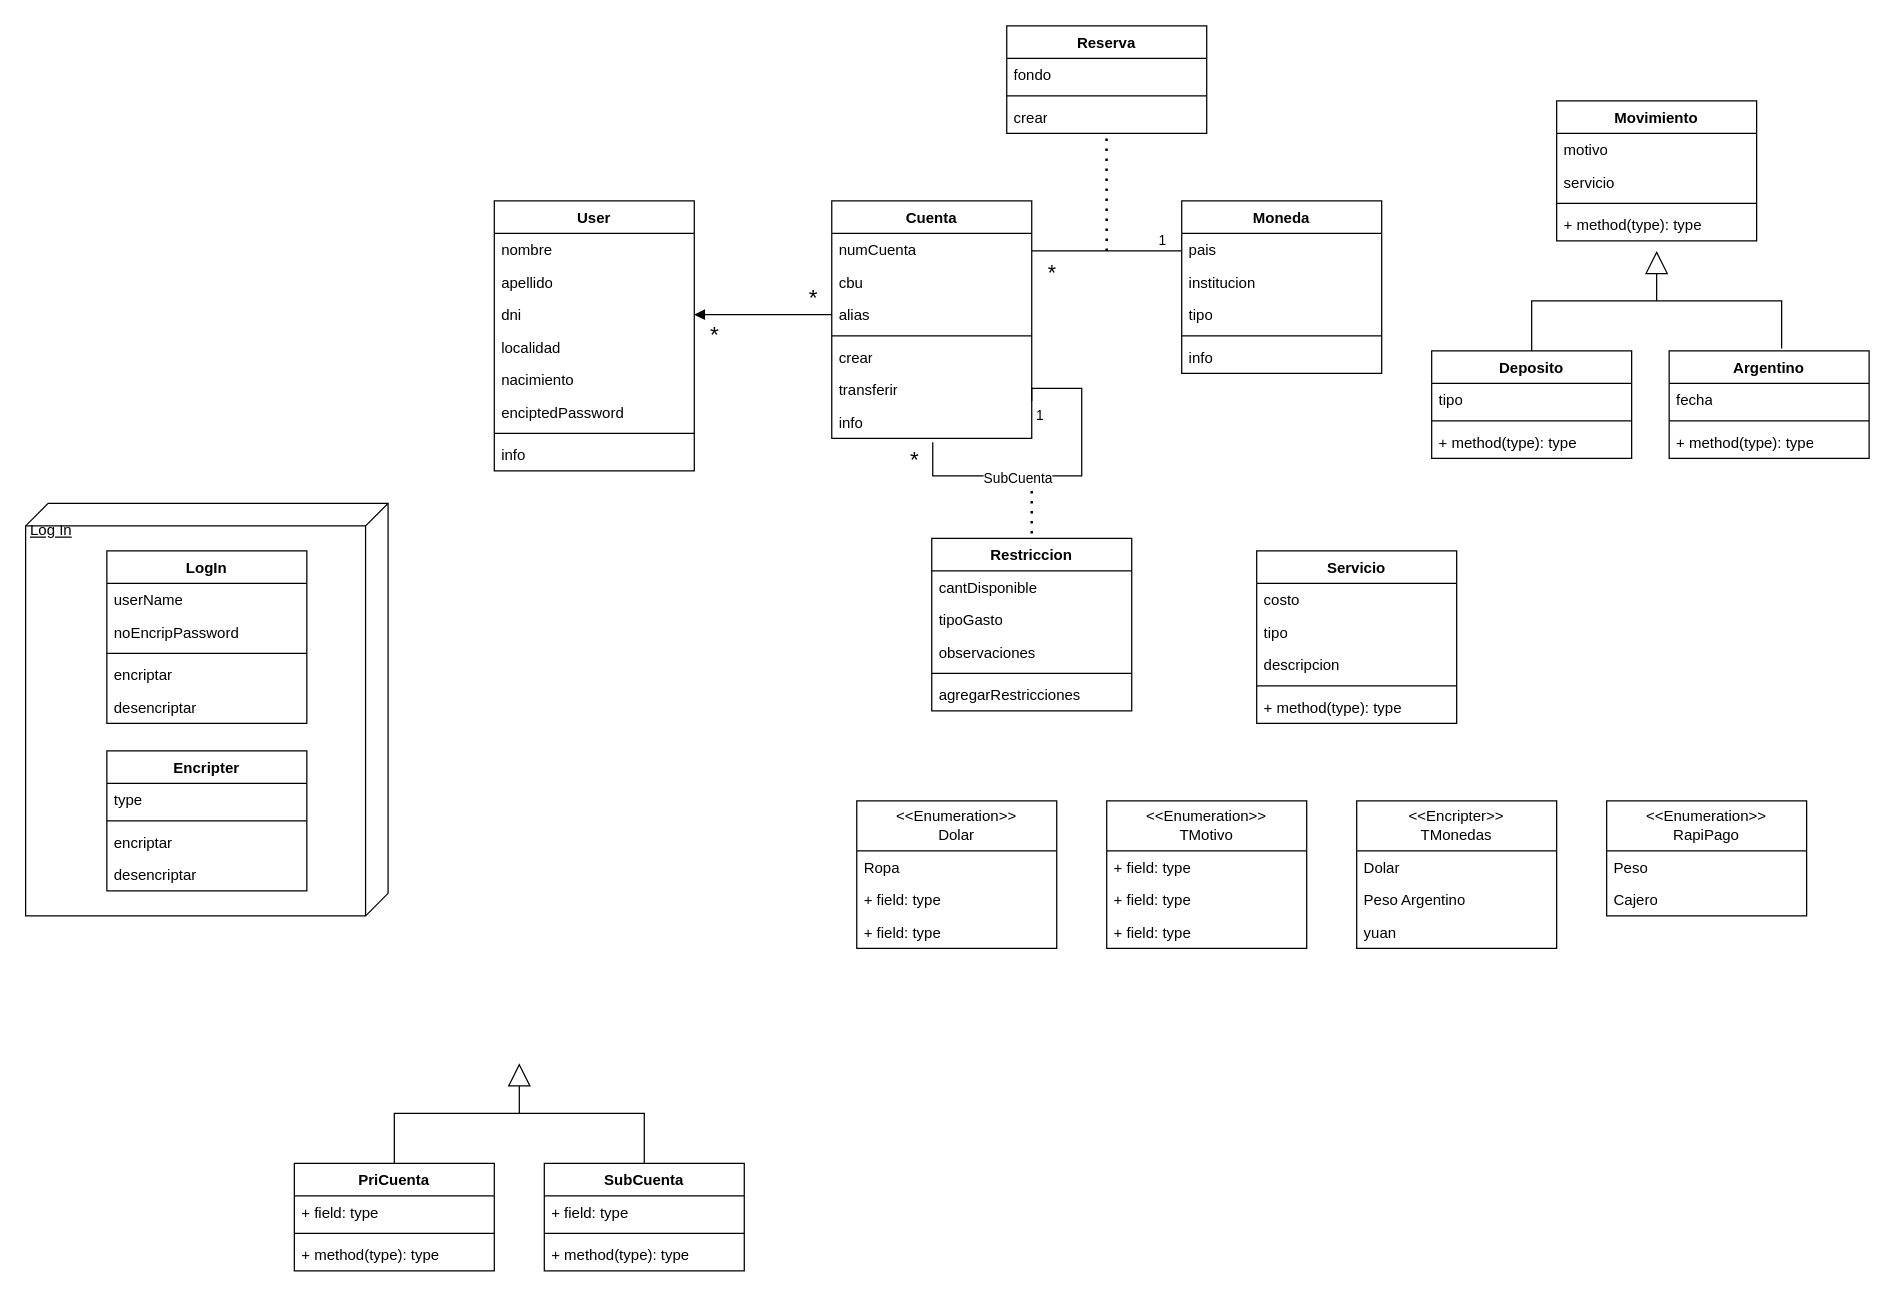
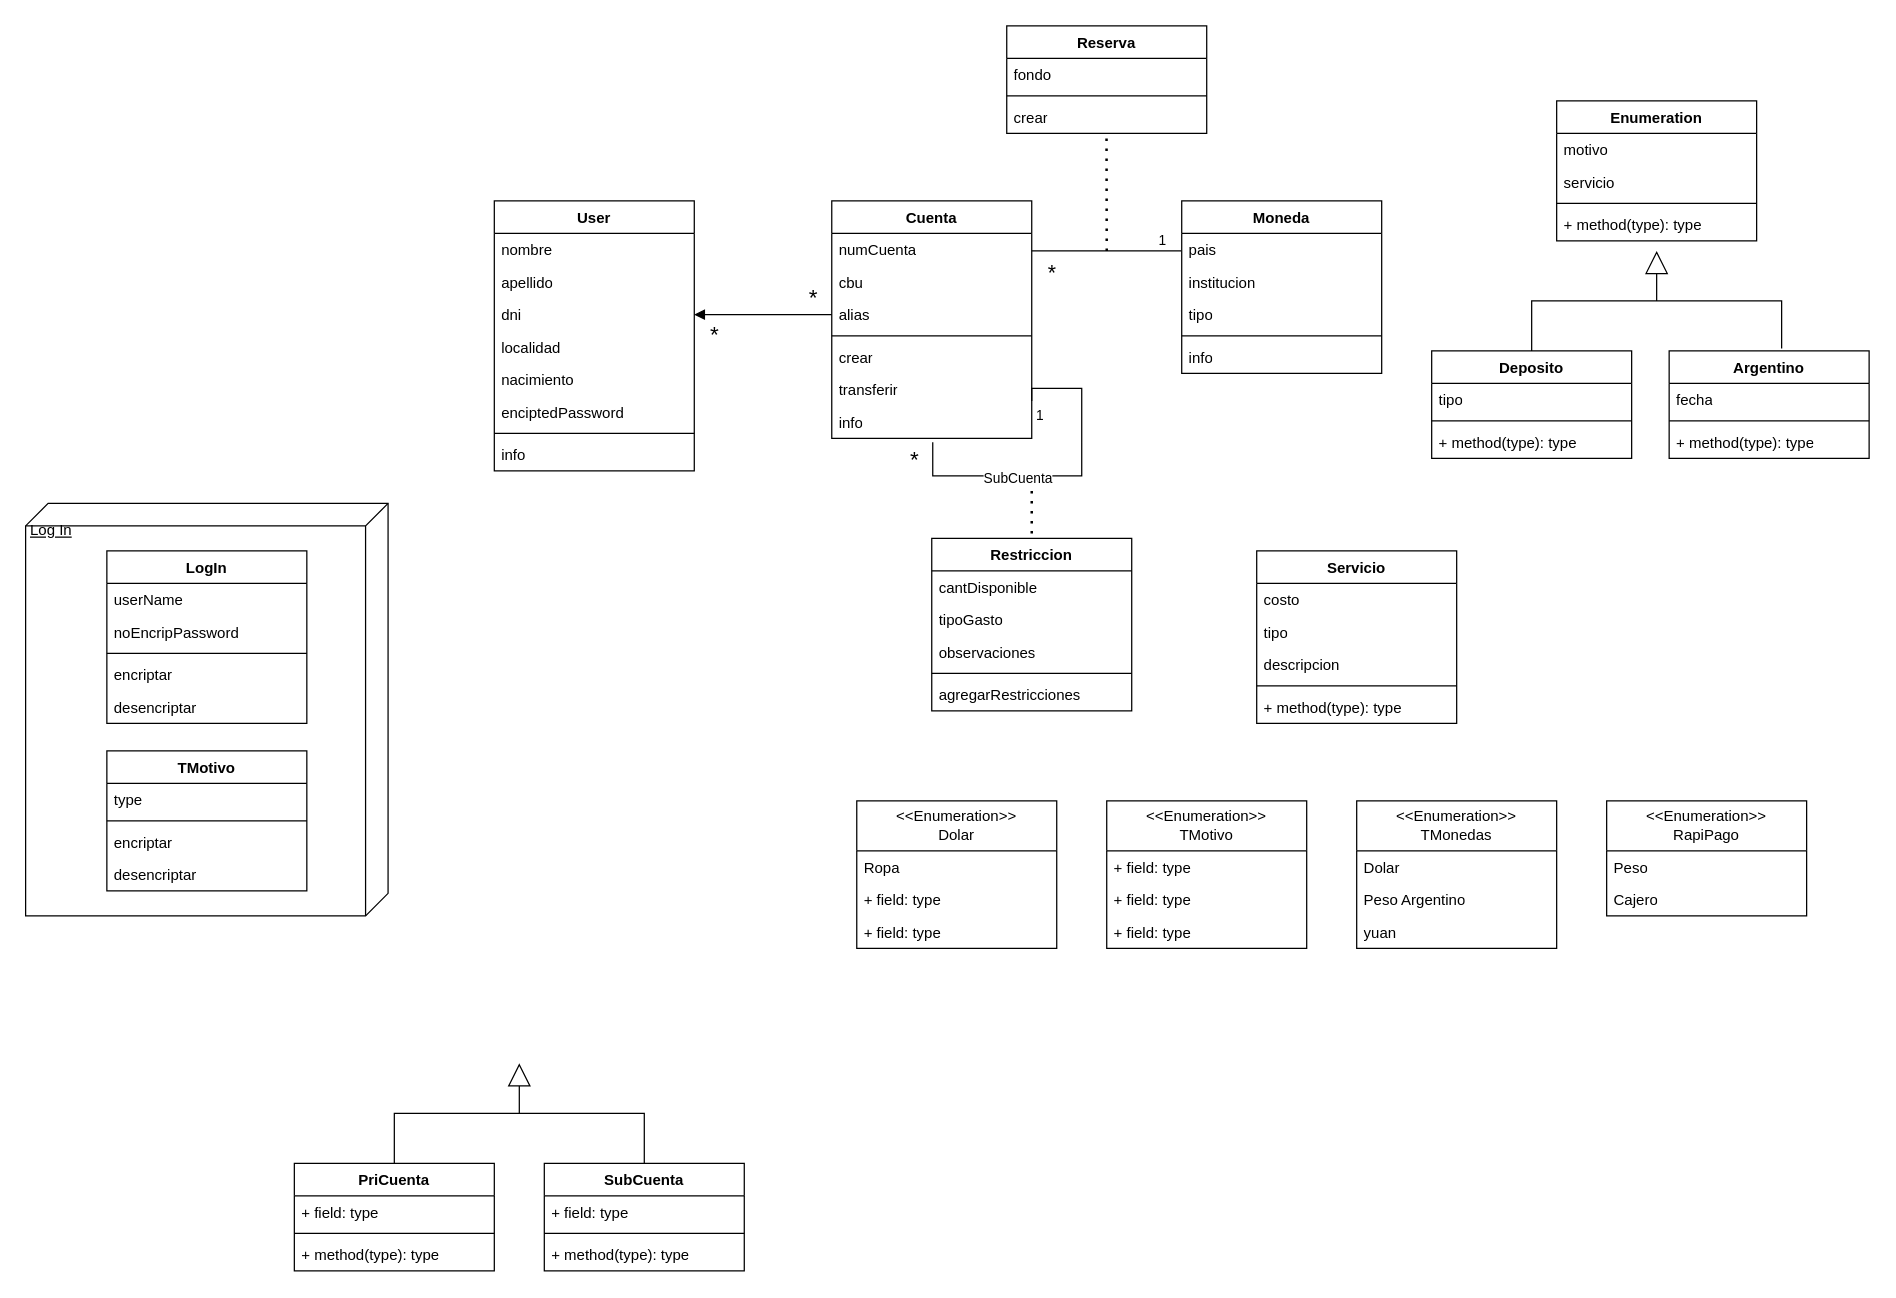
node "Movimiento": label "Movimiento" -> "Enumeration"
node "Encripter": label "Encripter" -> "TMotivo"
node "<<Encripter>> TMonedas": label "<<Encripter>> TMonedas" -> "<<Enumeration>> TMonedas"
